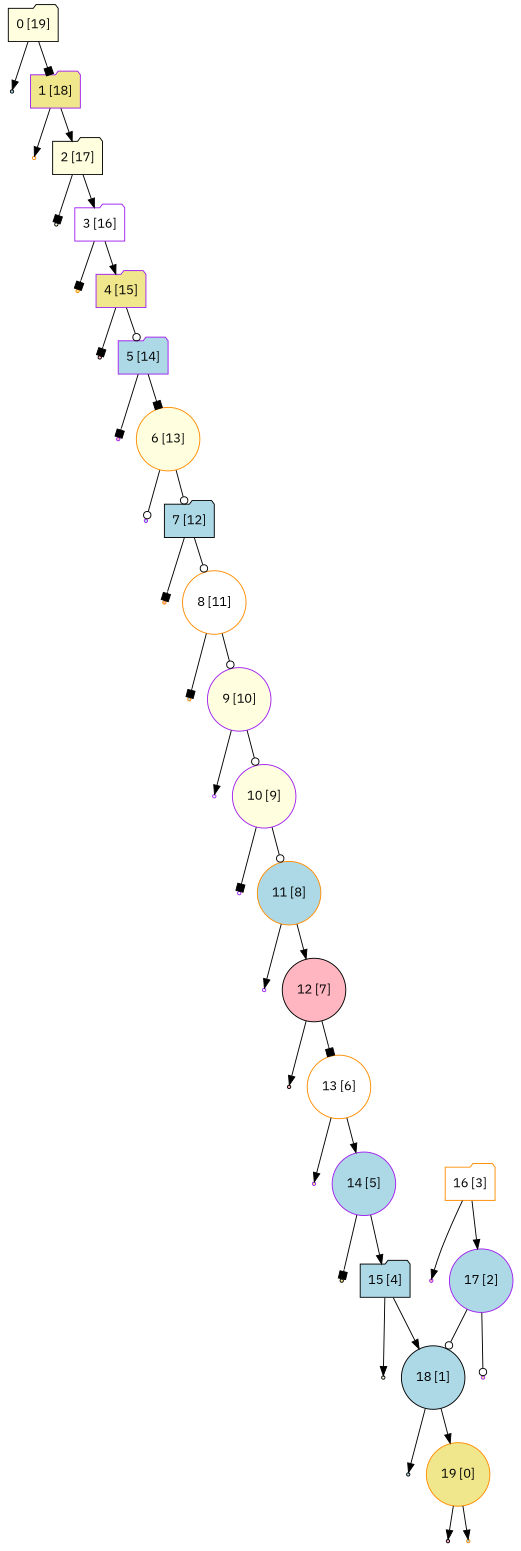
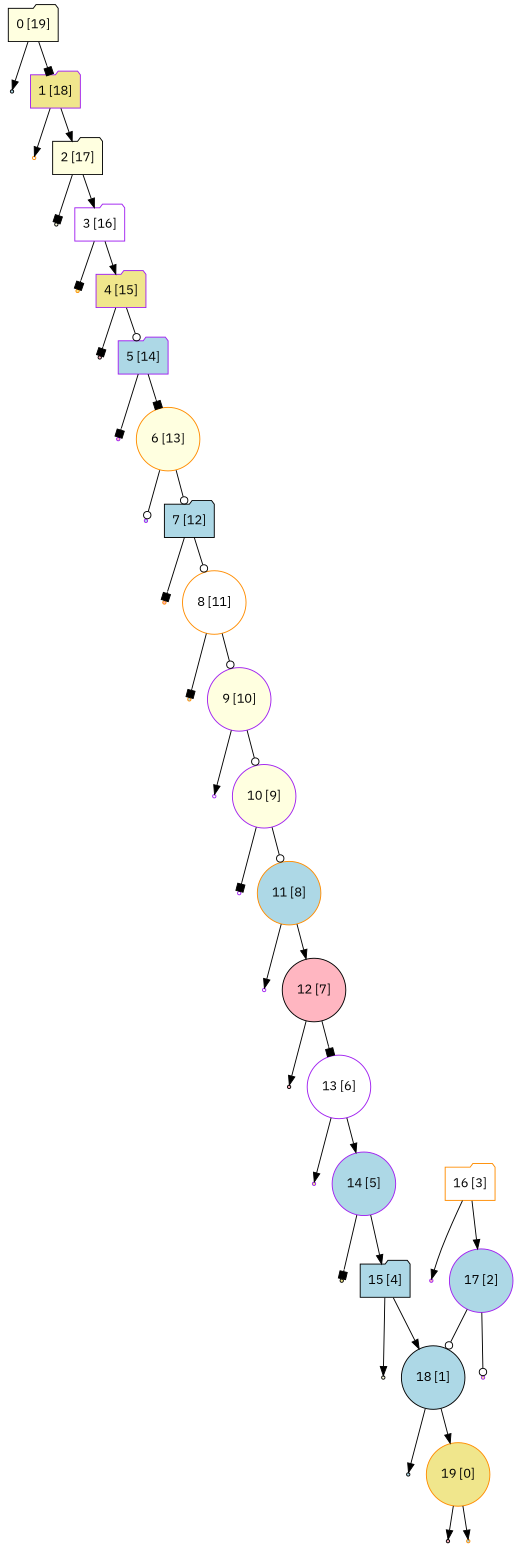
node "13 [6]": color darkorange -> purple
